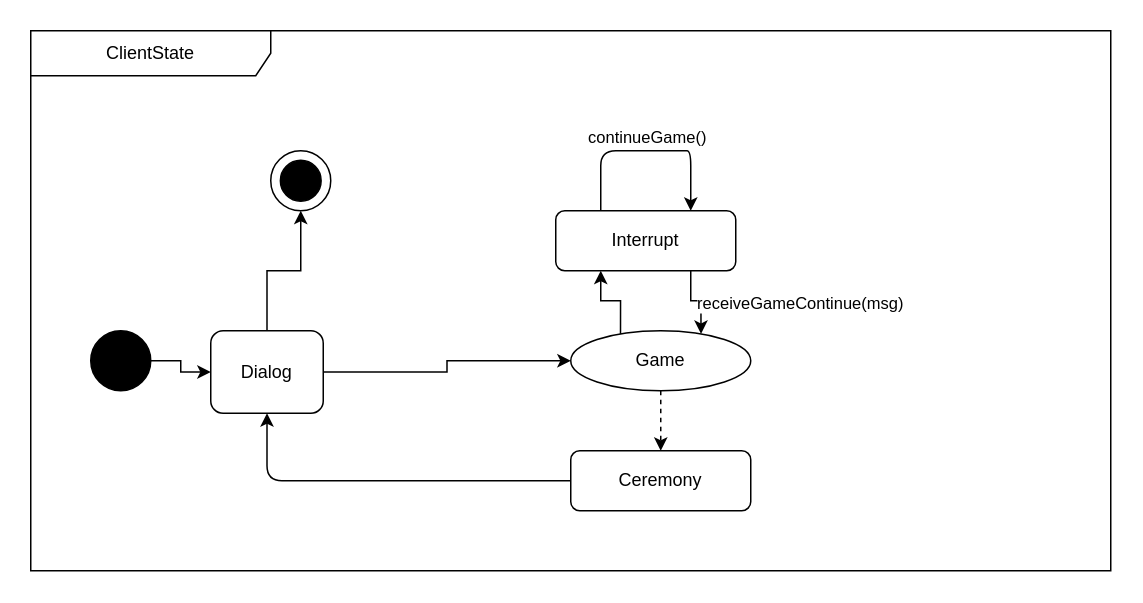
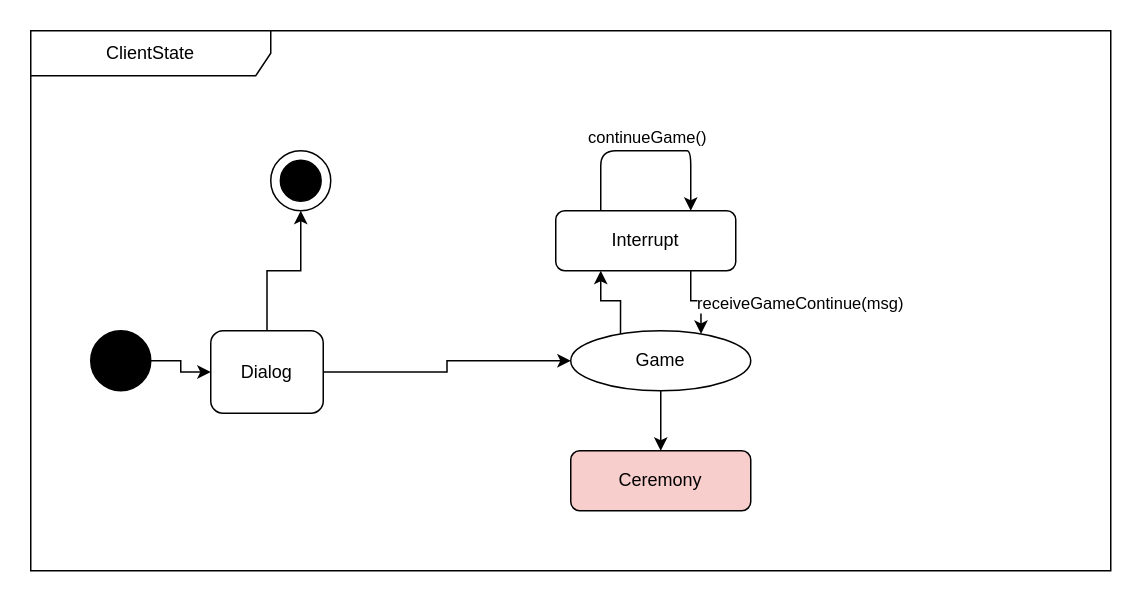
edge "Game" -> "Ceremony": style dashed -> solid
edge "Ceremony" -> "Dialog": removed
node "Ceremony": fillcolor #ffffff -> #f8cecc
